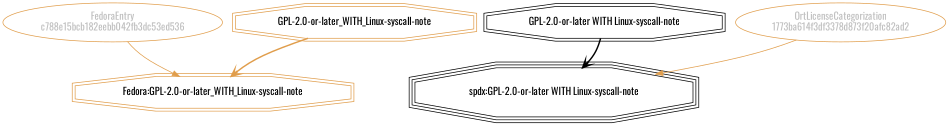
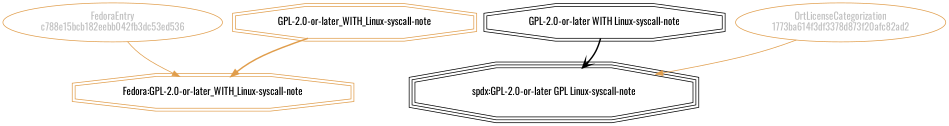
edge "GPL-2.0-or-later_WITH_Linux-syscall-note" -> "Fedora:GPL-2.0-or-later_WITH_Linux-syscall-note": arrowhead vee -> normal
node "spdx:GPL-2.0-or-later WITH Linux-syscall-note": label "spdx:GPL-2.0-or-later WITH Linux-syscall-note" -> "spdx:GPL-2.0-or-later GPL Linux-syscall-note"
